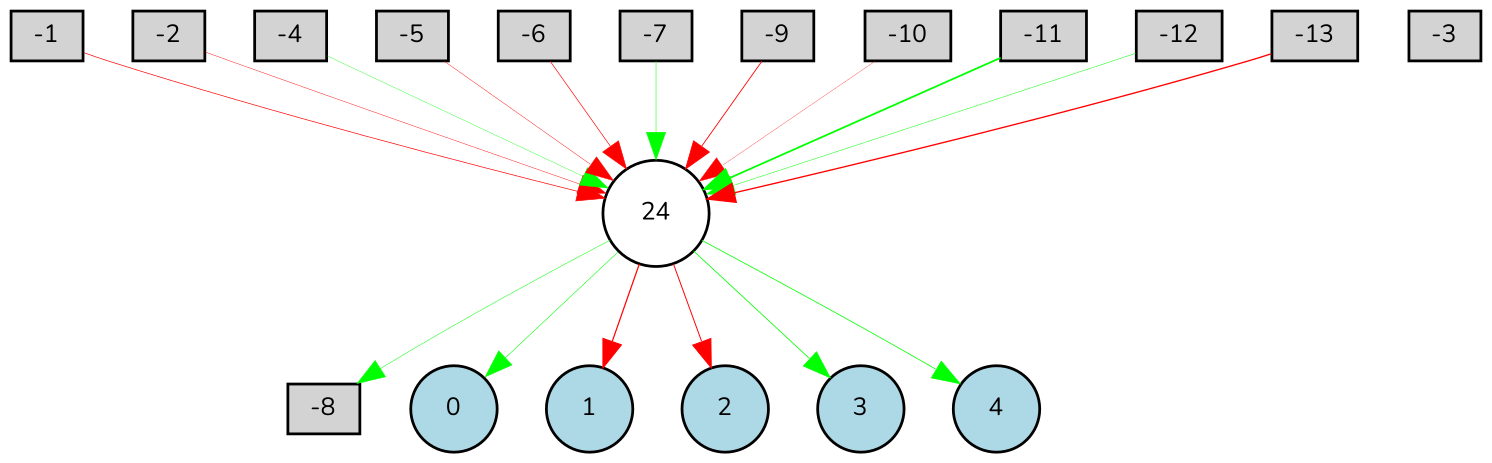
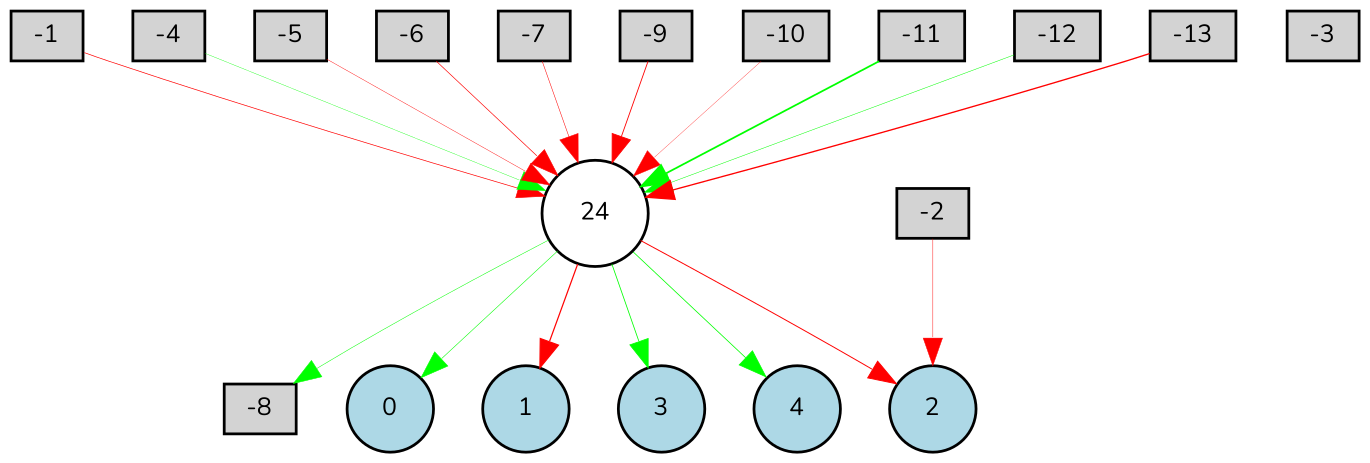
edge "-7" -> "24": color green -> red
edge "-2" -> "24": now "-2" -> "2"
